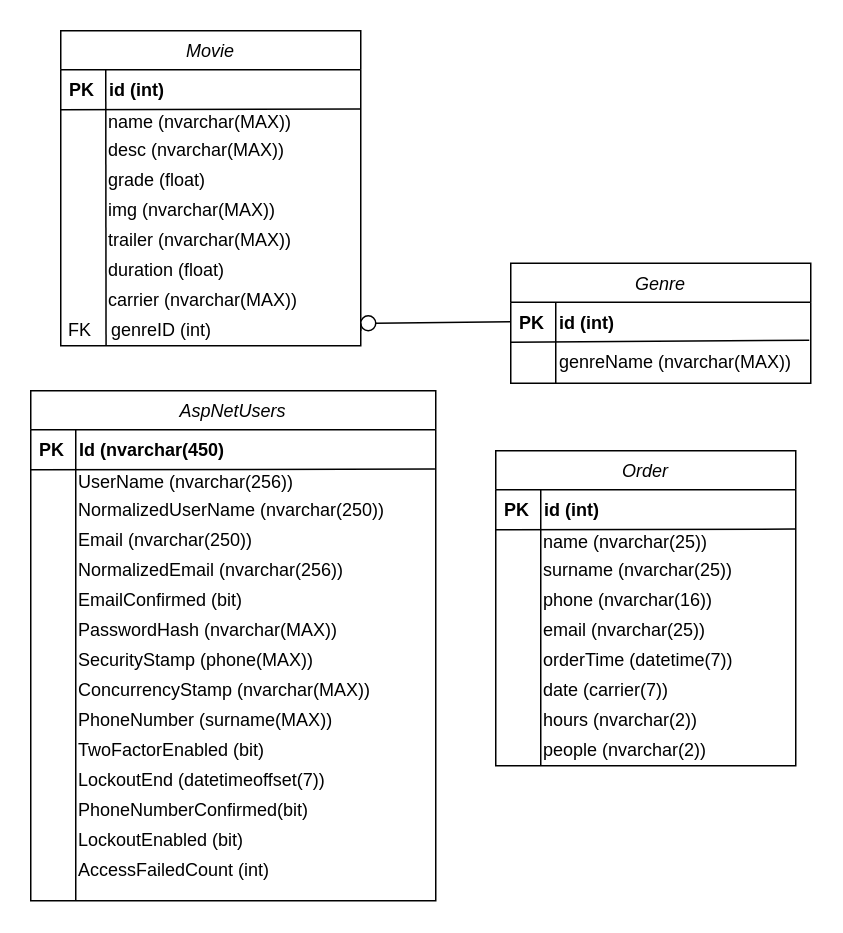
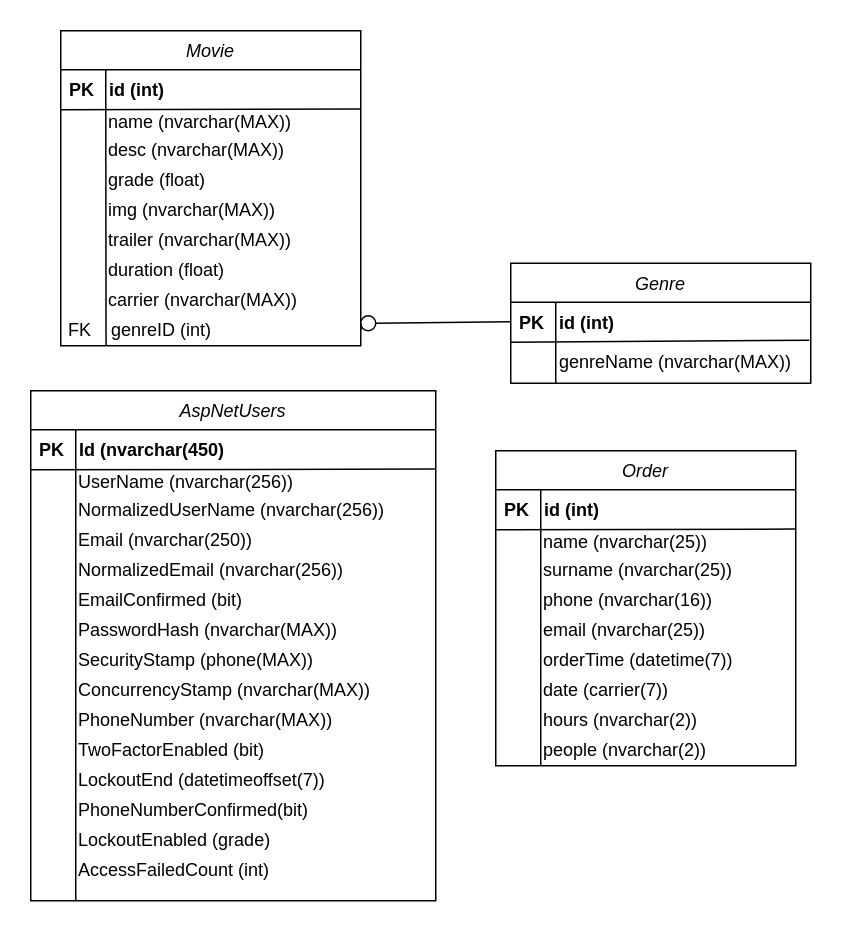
node "NormalizedUserName (nvarchar(250))": label "NormalizedUserName (nvarchar(250))" -> "NormalizedUserName (nvarchar(256))"
node "PhoneNumber (surname(MAX))": label "PhoneNumber (surname(MAX))" -> "PhoneNumber (nvarchar(MAX))"
node "LockoutEnabled (bit)": label "LockoutEnabled (bit)" -> "LockoutEnabled (grade)"
